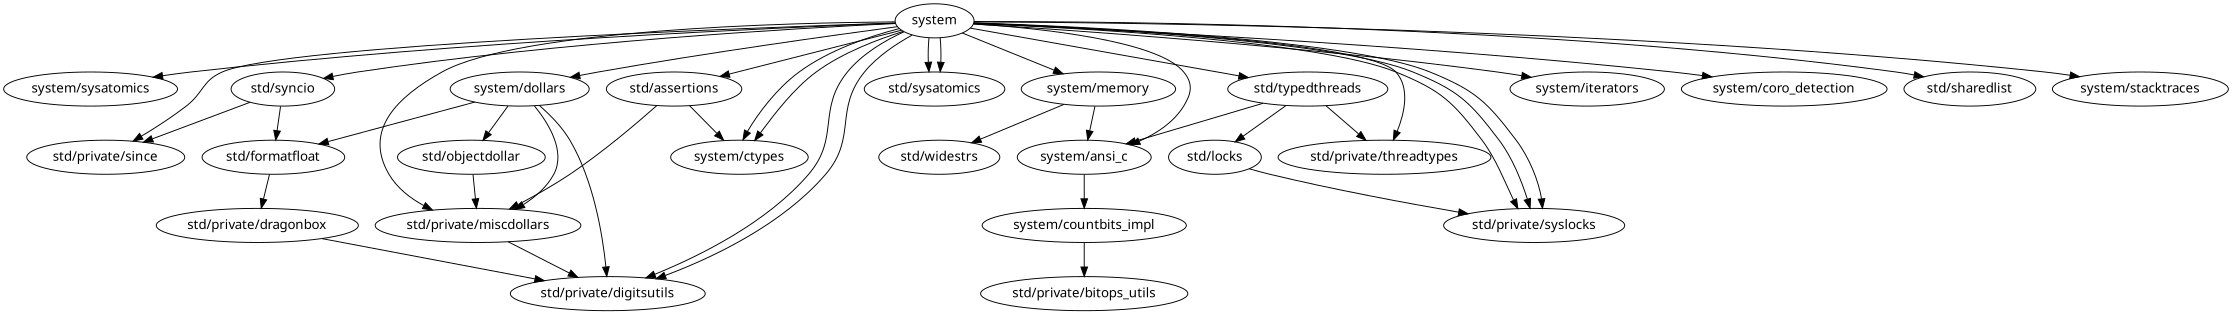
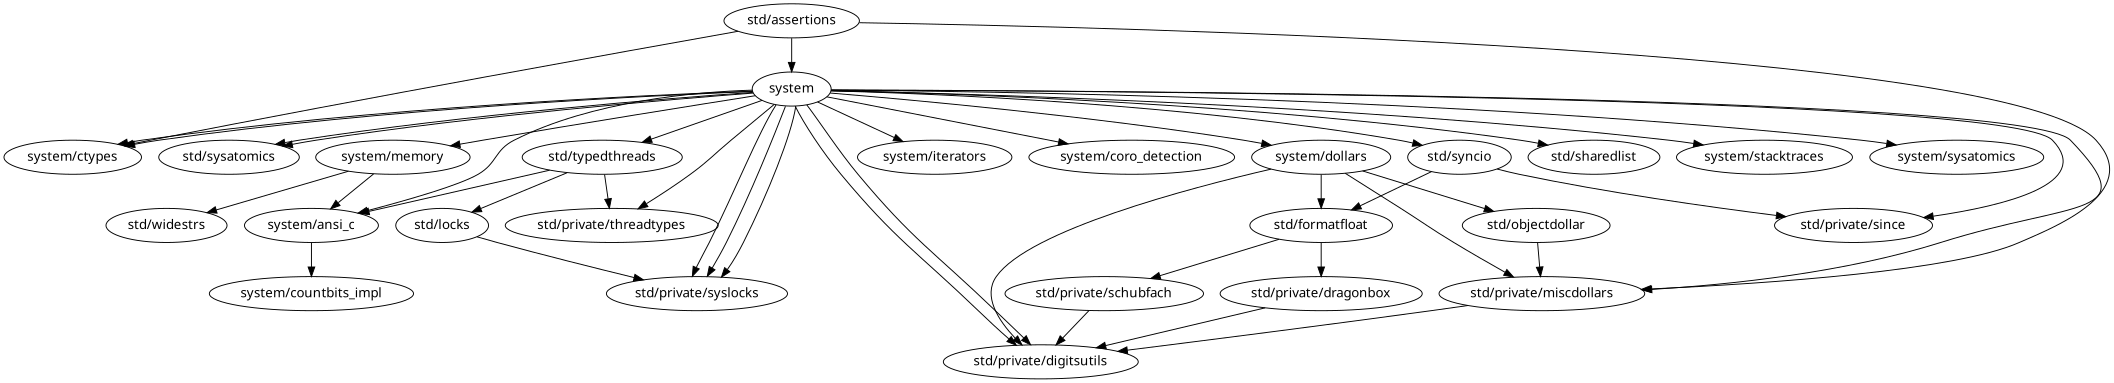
edge "system" -> "std/assertions": reversed
node "std/private/bitops_utils": removed
node "std/private/schubfach": added
